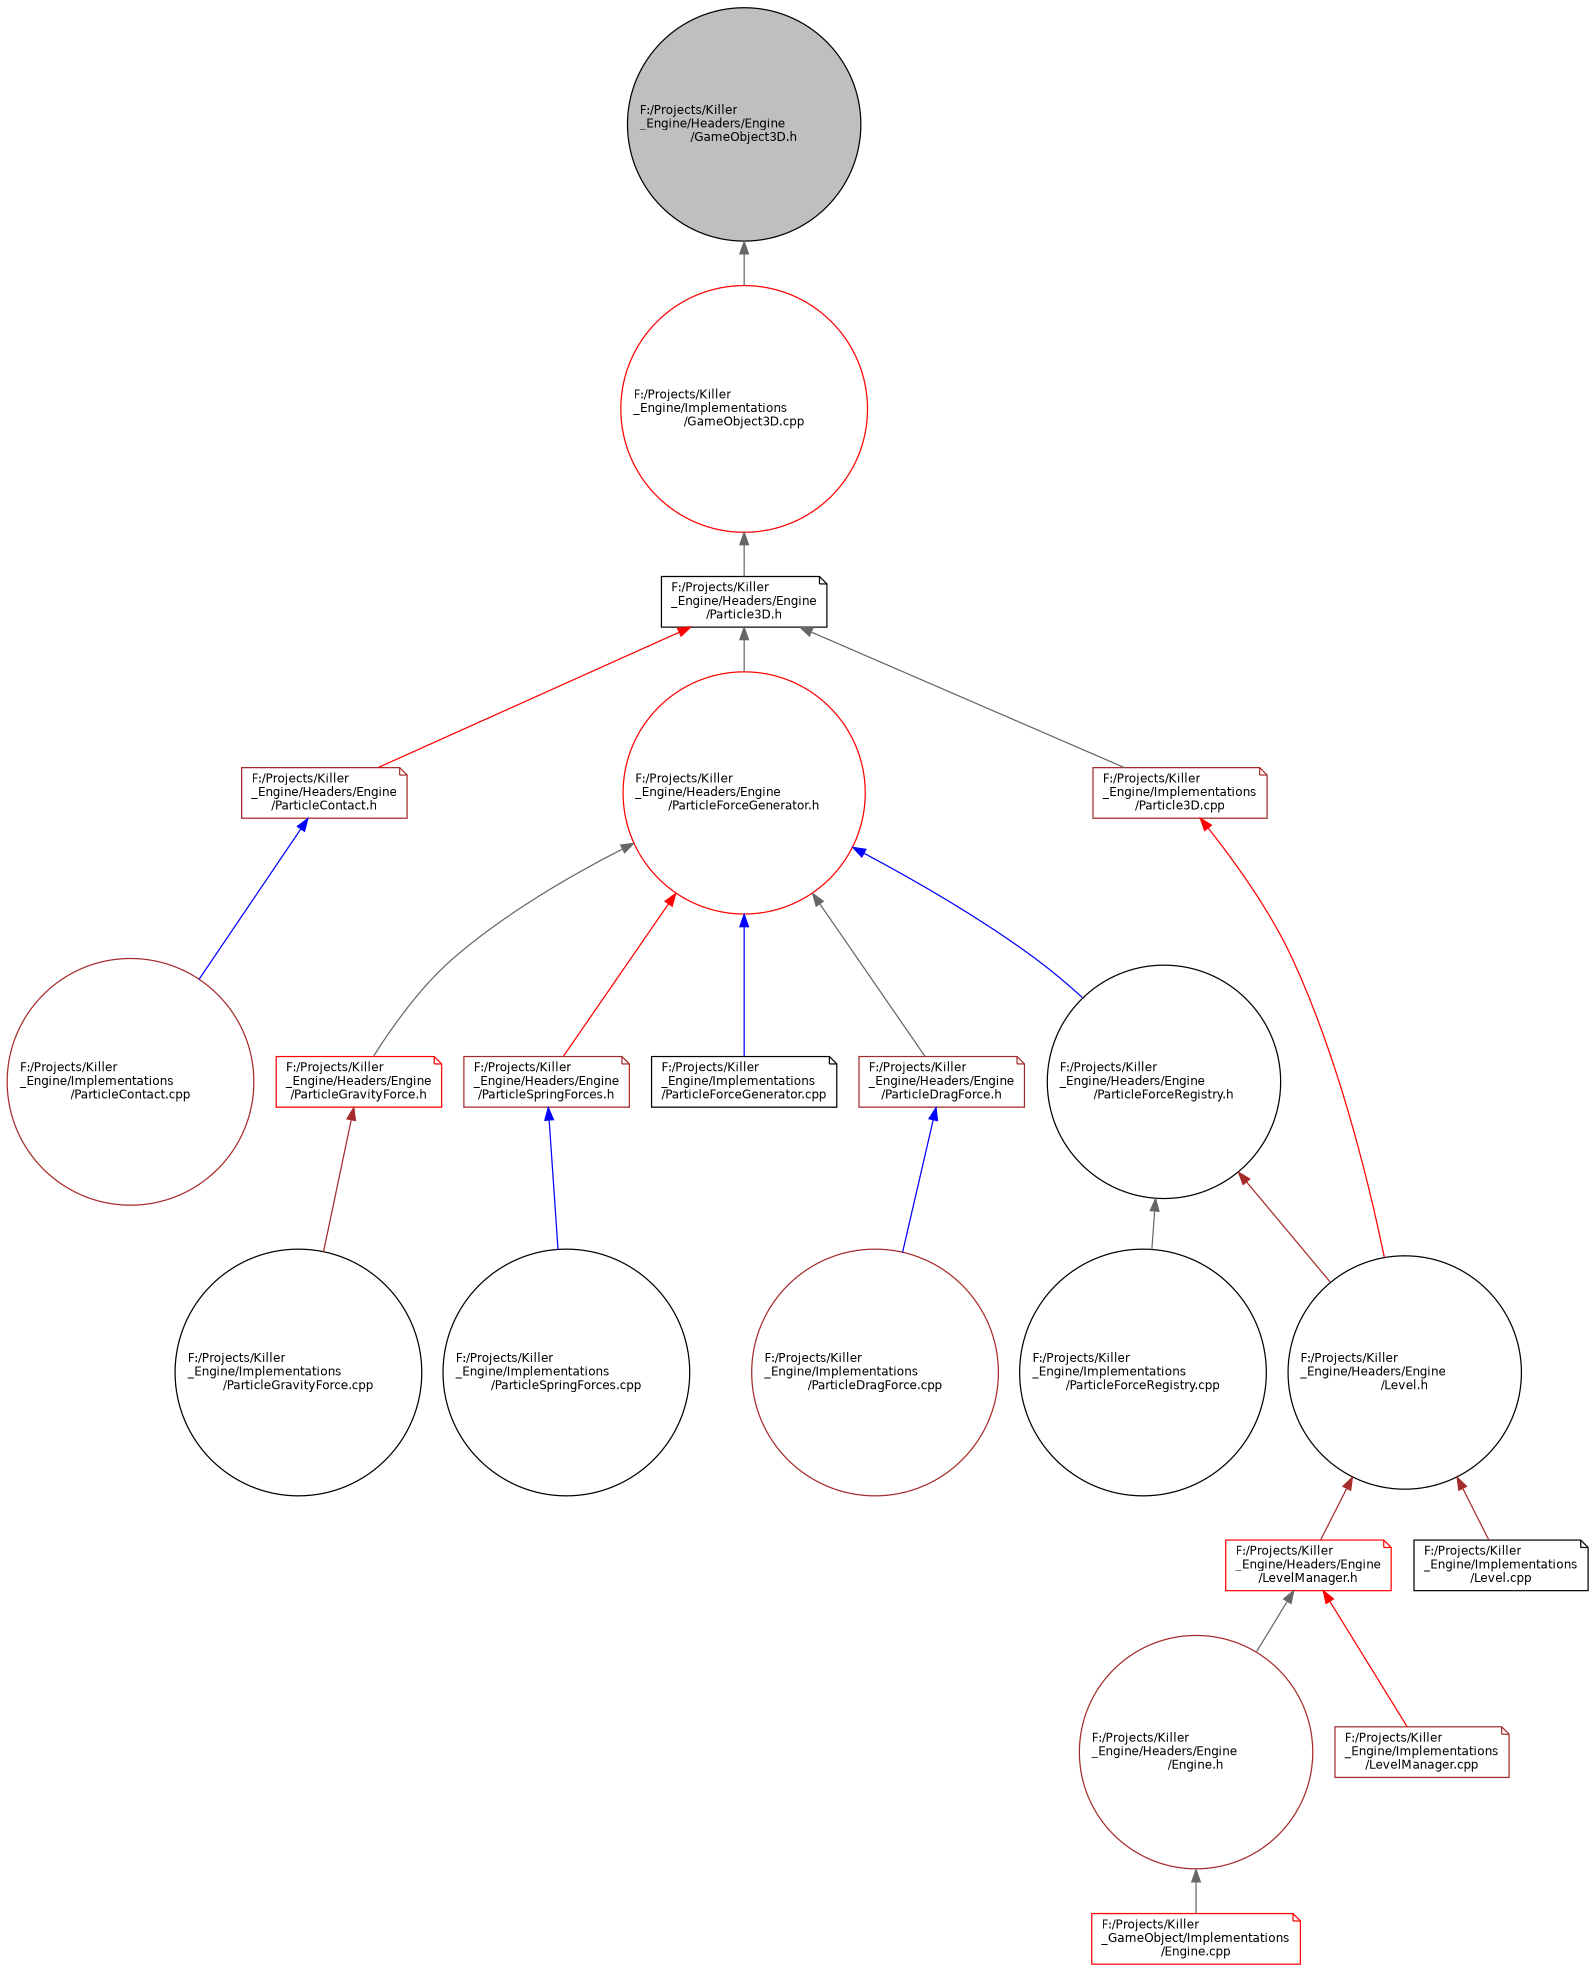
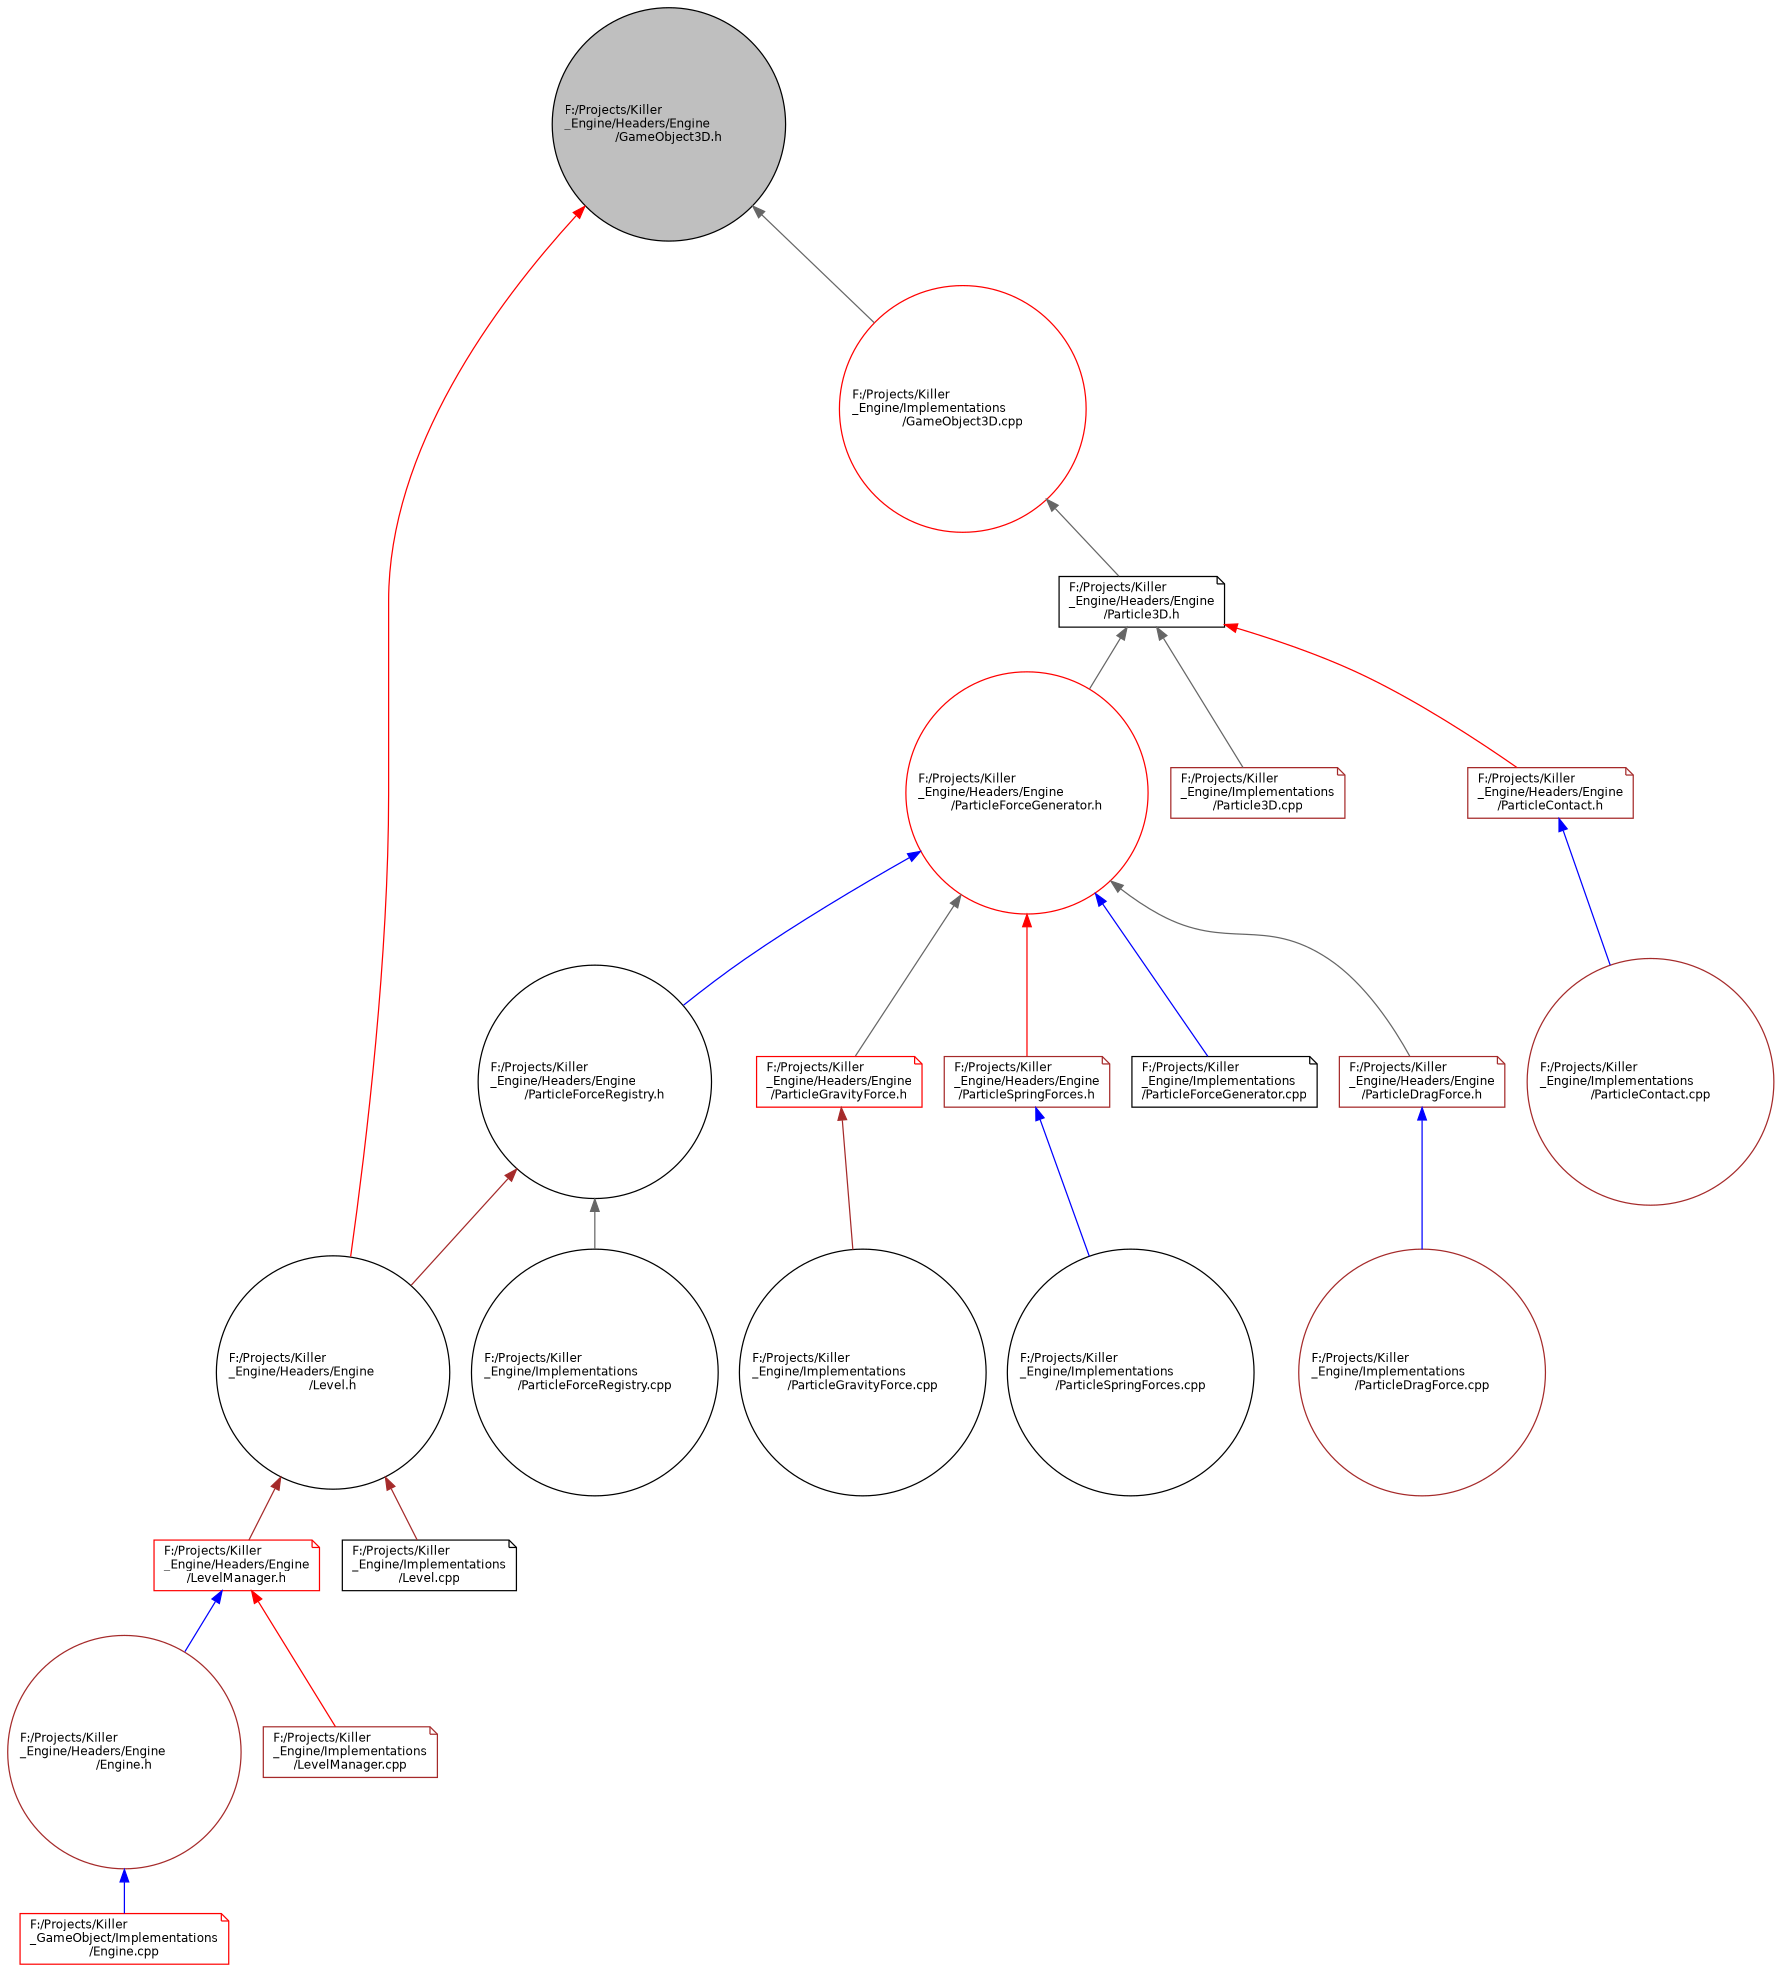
edge "F:/Projects/Killer _Engine/Headers/Engine /Level.h" -> "F:/Projects/Killer _Engine/Implementations /Particle3D.cpp": now "F:/Projects/Killer _Engine/Headers/Engine /Level.h" -> "F:/Projects/Killer _Engine/Headers/Engine /GameObject3D.h"
edge "F:/Projects/Killer _Engine/Headers/Engine /Engine.h" -> "F:/Projects/Killer _Engine/Headers/Engine /LevelManager.h": color gray40 -> blue
edge "F:/Projects/Killer _GameObject/Implementations /Engine.cpp" -> "F:/Projects/Killer _Engine/Headers/Engine /Engine.h": color gray40 -> blue
